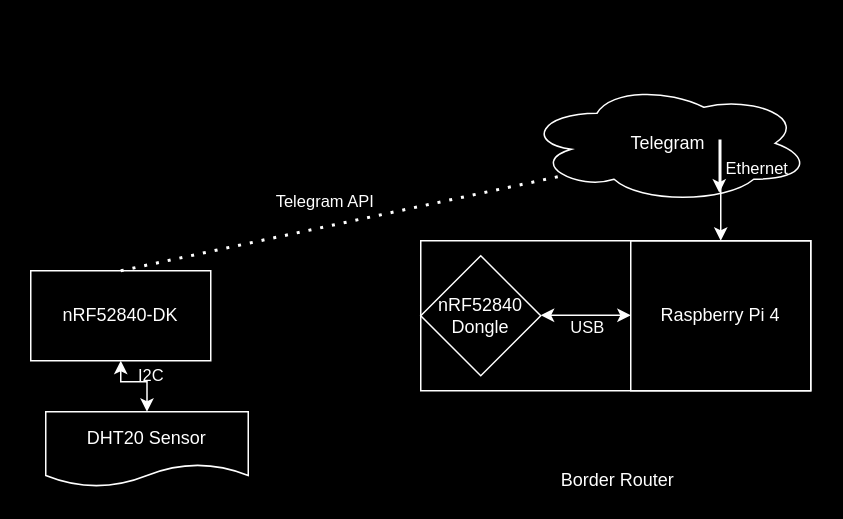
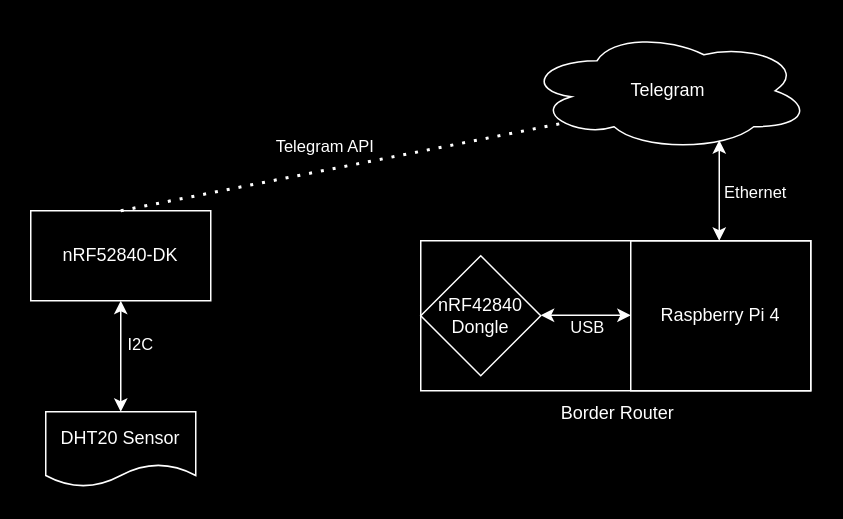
node "Telegram": moved (668, 143) -> (668, 91)
node "nRF52840-DK": moved (121, 316) -> (121, 256)
node "nRF52840 Dongle": label "nRF52840 Dongle" -> "nRF42840 Dongle"
node "DHT20 Sensor": size 203x75 -> 150x75
node "Border Router": moved (617, 481) -> (617, 413)
